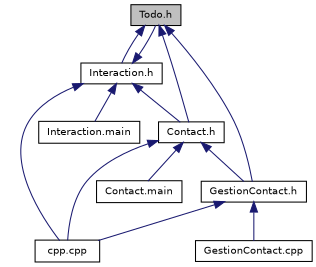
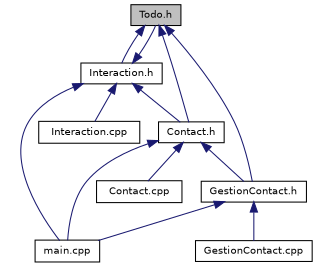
node "Interaction.main": label "Interaction.main" -> "Interaction.cpp"
node "Contact.main": label "Contact.main" -> "Contact.cpp"
node "cpp.cpp": label "cpp.cpp" -> "main.cpp"
